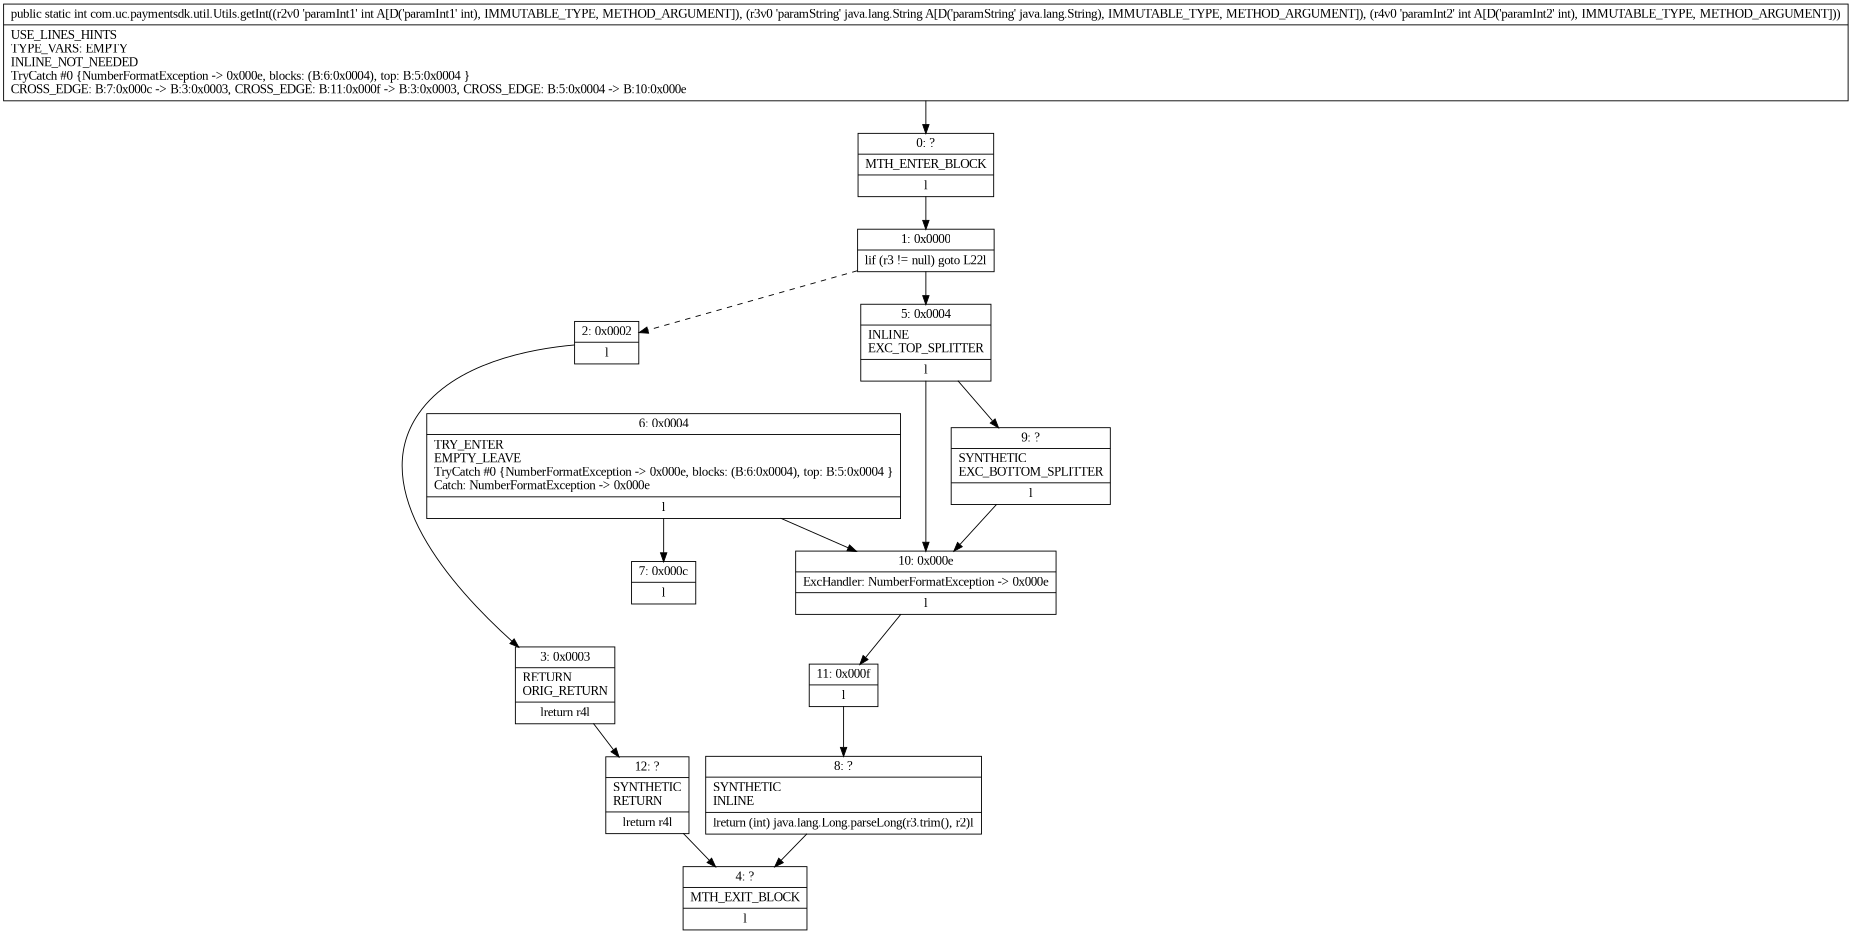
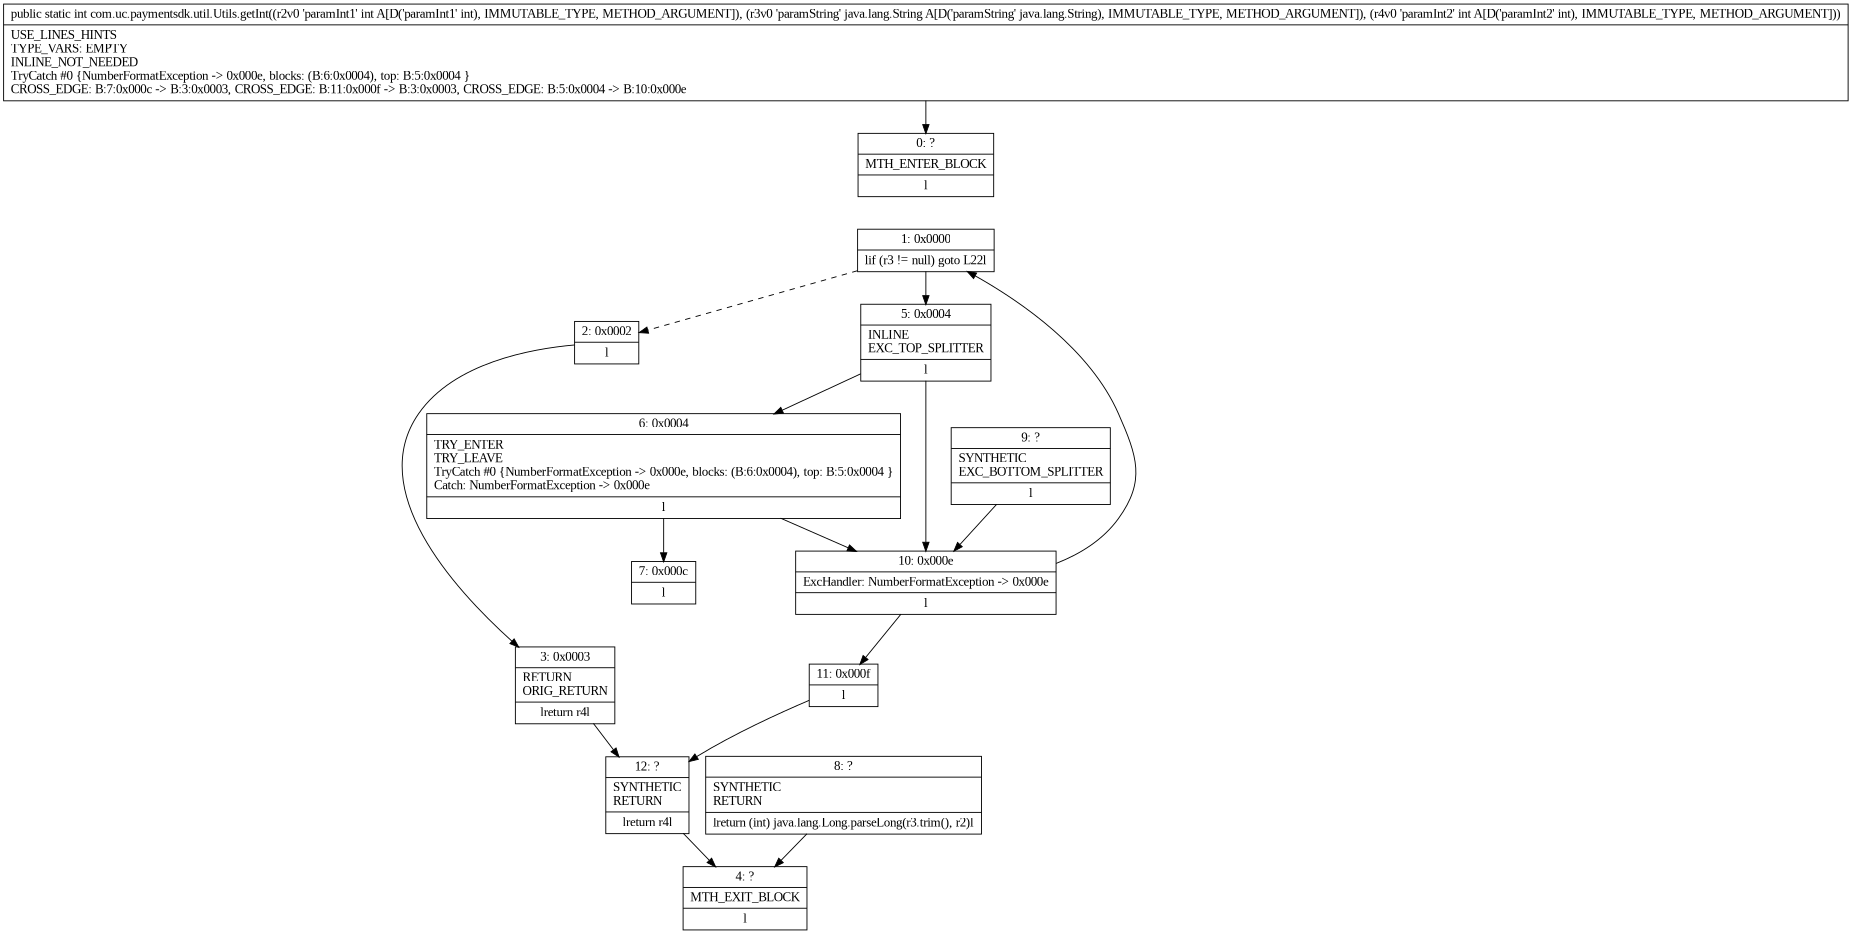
edge "0: ?" -> "1: 0x0000": now "10: 0x000e" -> "1: 0x0000"
edge "5: 0x0004" -> "9: ?": now "5: 0x0004" -> "6: 0x0004"
node "6: 0x0004": text "EMPTY_LEAVE" -> "TRY_LEAVE"
edge "11: 0x000f" -> "8: ?": now "11: 0x000f" -> "12: ?"
node "8: ?": text "INLINE" -> "RETURN"
